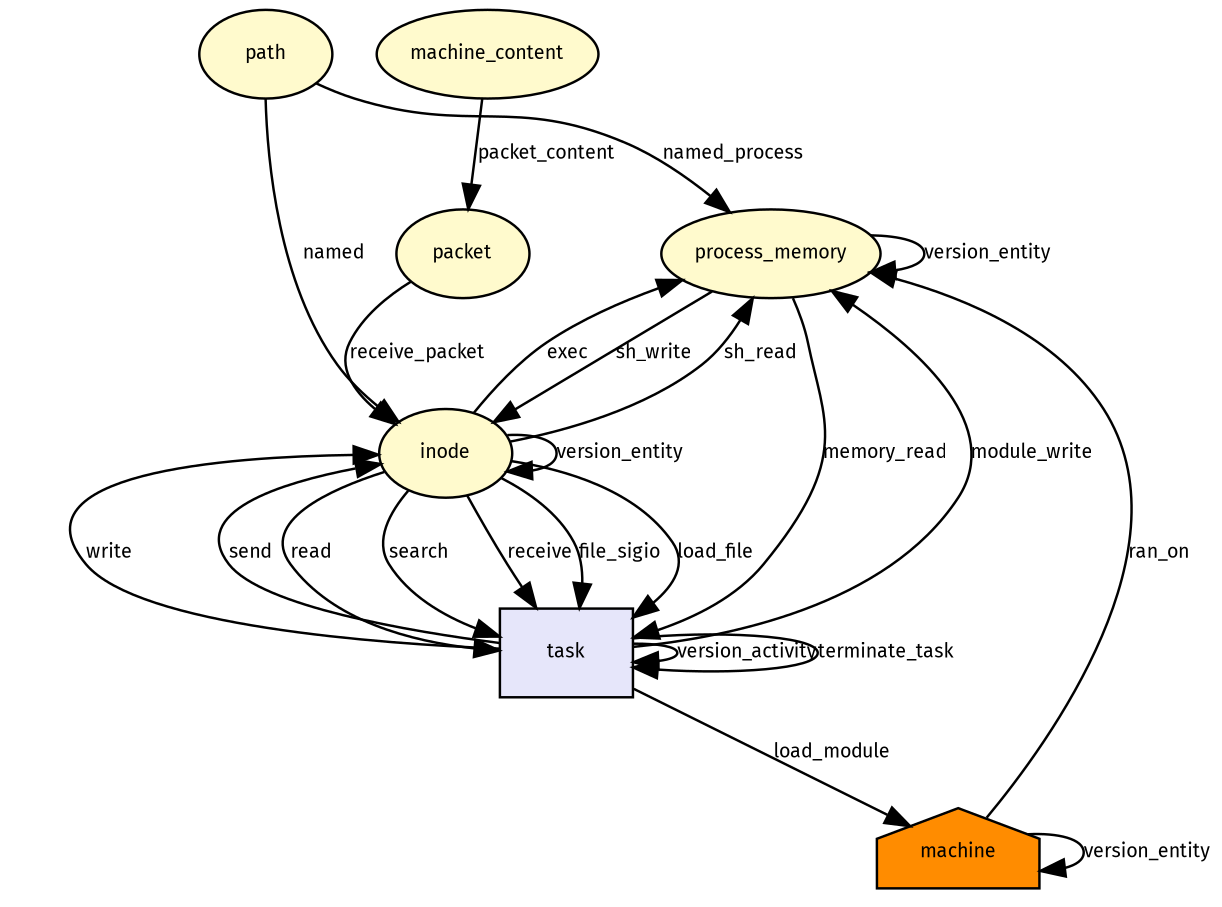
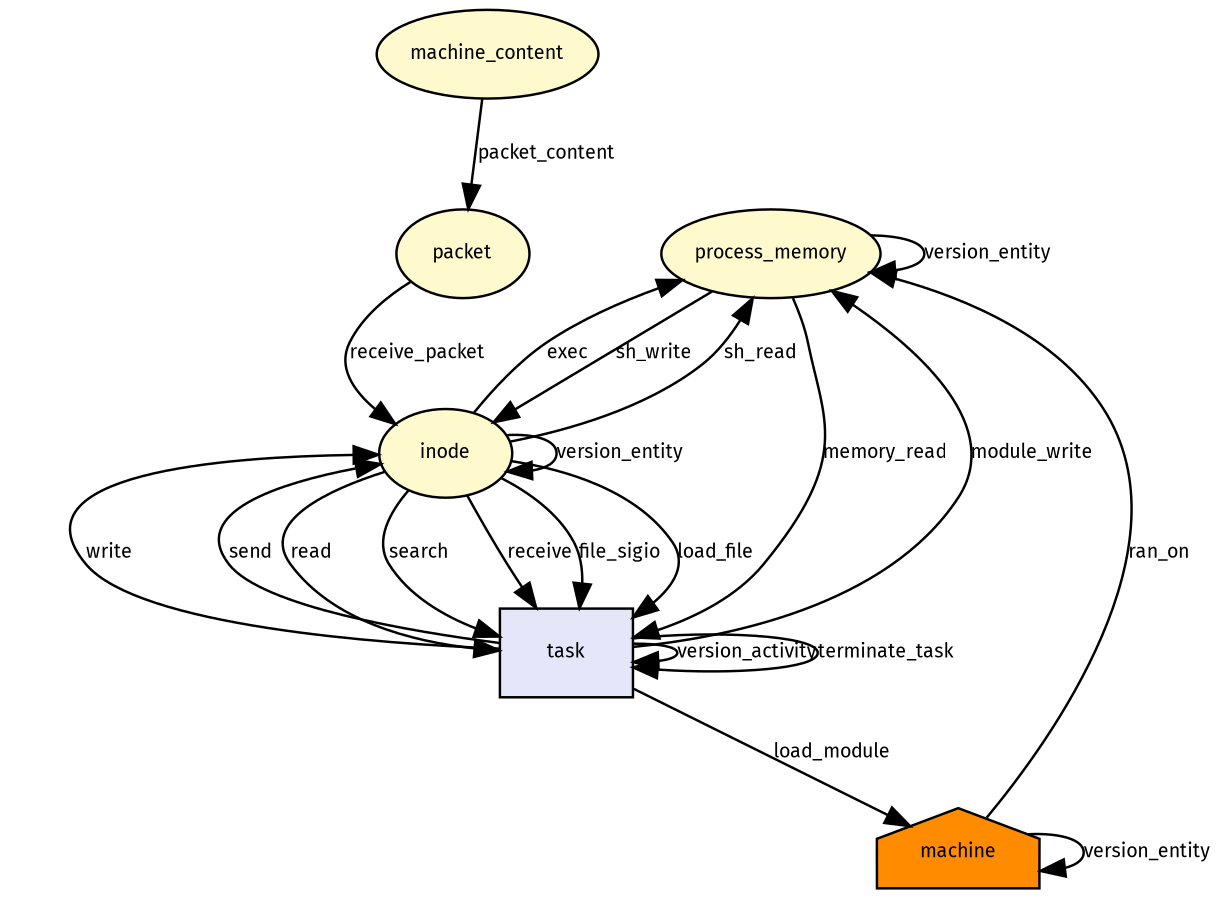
node "path": removed
